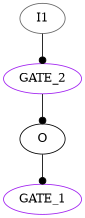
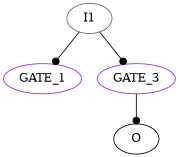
node "GATE_2": label "GATE_2" -> "GATE_3"
edge "O" -> "GATE_1": now "I1" -> "GATE_1"
